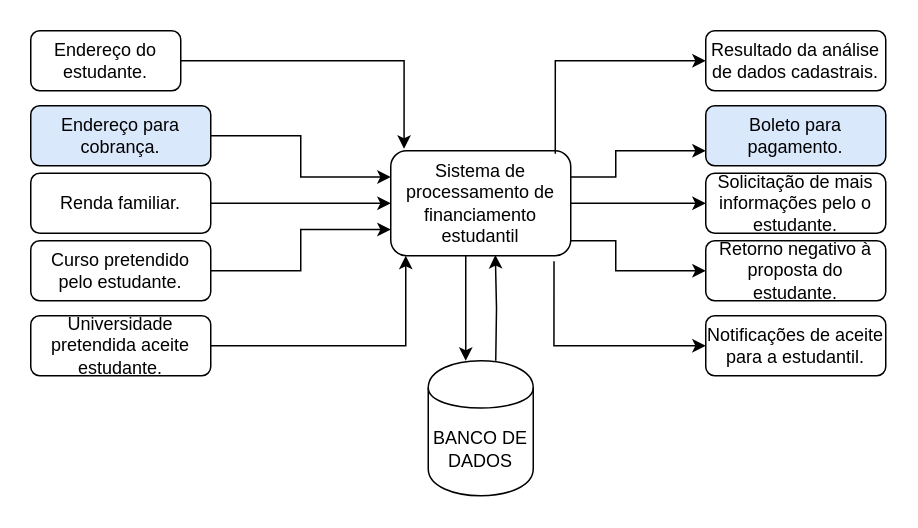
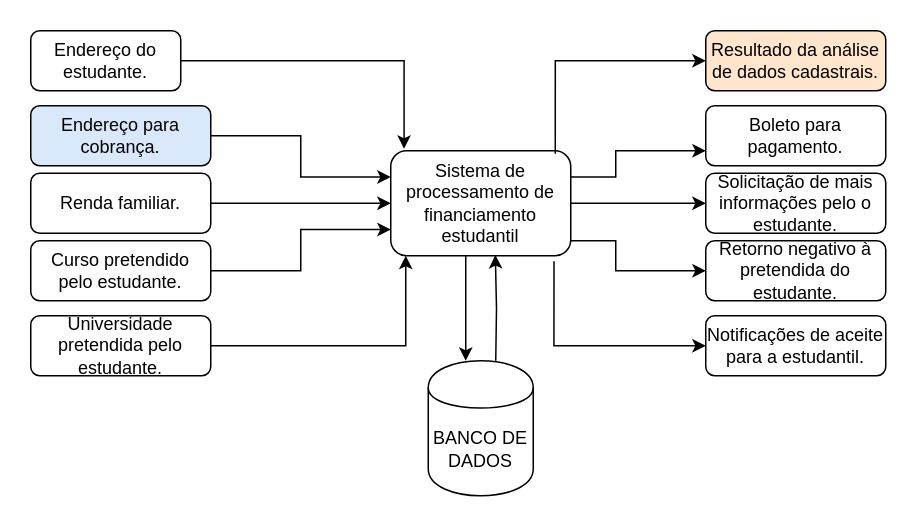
node "Resultado da análise de dados cadastrais.": fillcolor #ffffff -> #ffe6cc
node "Boleto para pagamento.": fillcolor #dae8fc -> #ffffff
node "Retorno negativo à proposta do estudante.": label "Retorno negativo à proposta do estudante." -> "Retorno negativo à pretendida do estudante."
node "Universidade pretendida aceite estudante.": label "Universidade pretendida aceite estudante." -> "Universidade pretendida pelo estudante."
